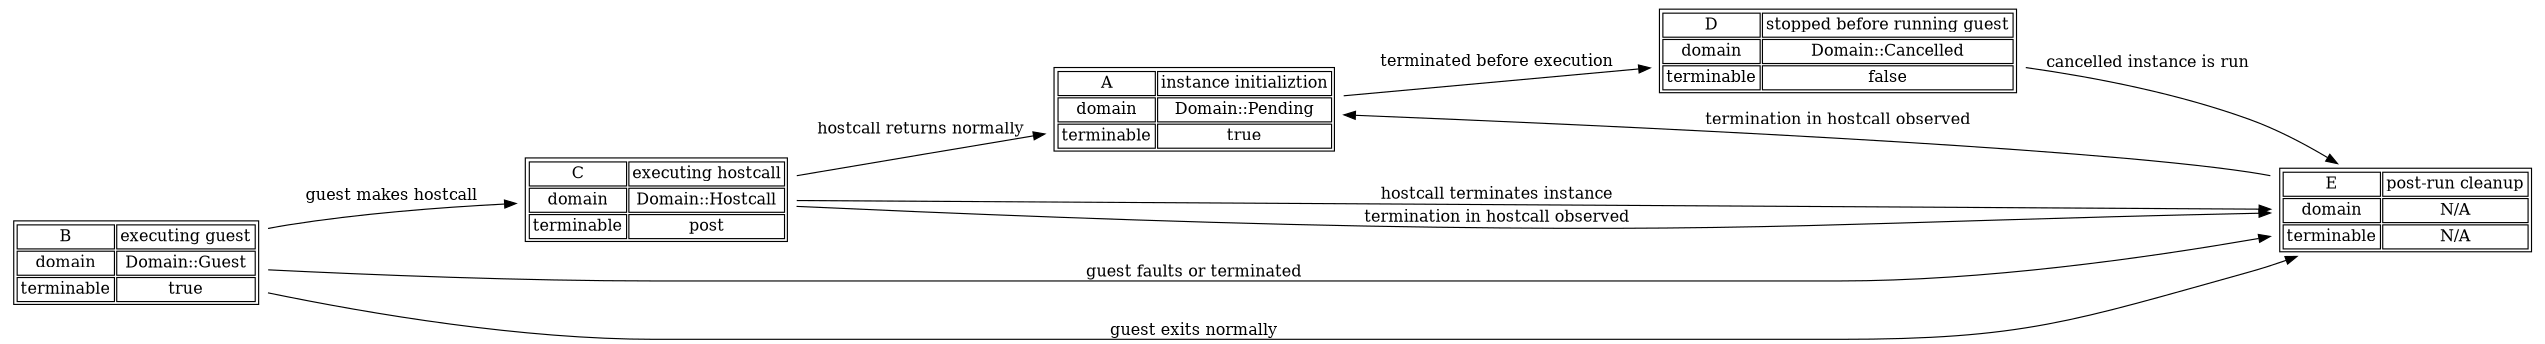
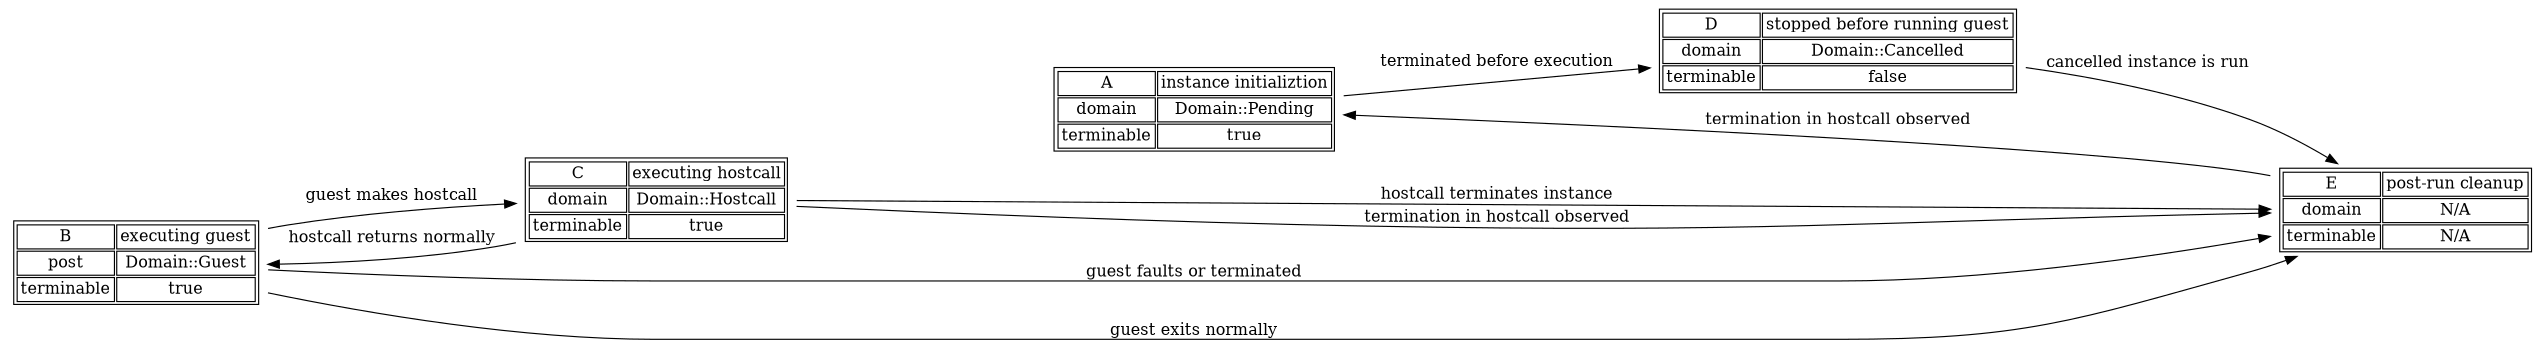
edge "C" -> "A": now "C" -> "B"
node "C": text "post" -> "true"
node "B": text "domain" -> "post"
